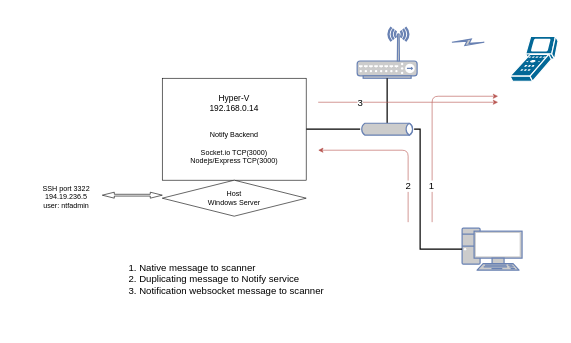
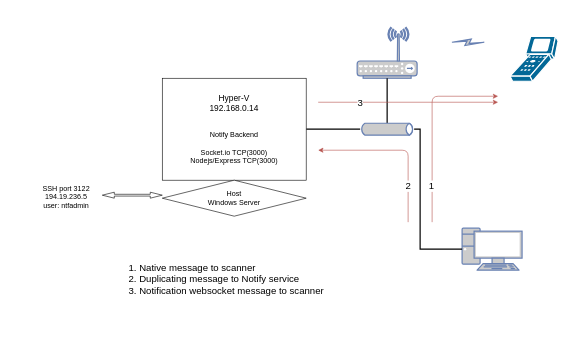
node "SSH port 3322 194.19.236.5 user: ntfadmin": label "SSH port 3322 194.19.236.5 user: ntfadmin" -> "SSH port 3122 194.19.236.5 user: ntfadmin"
